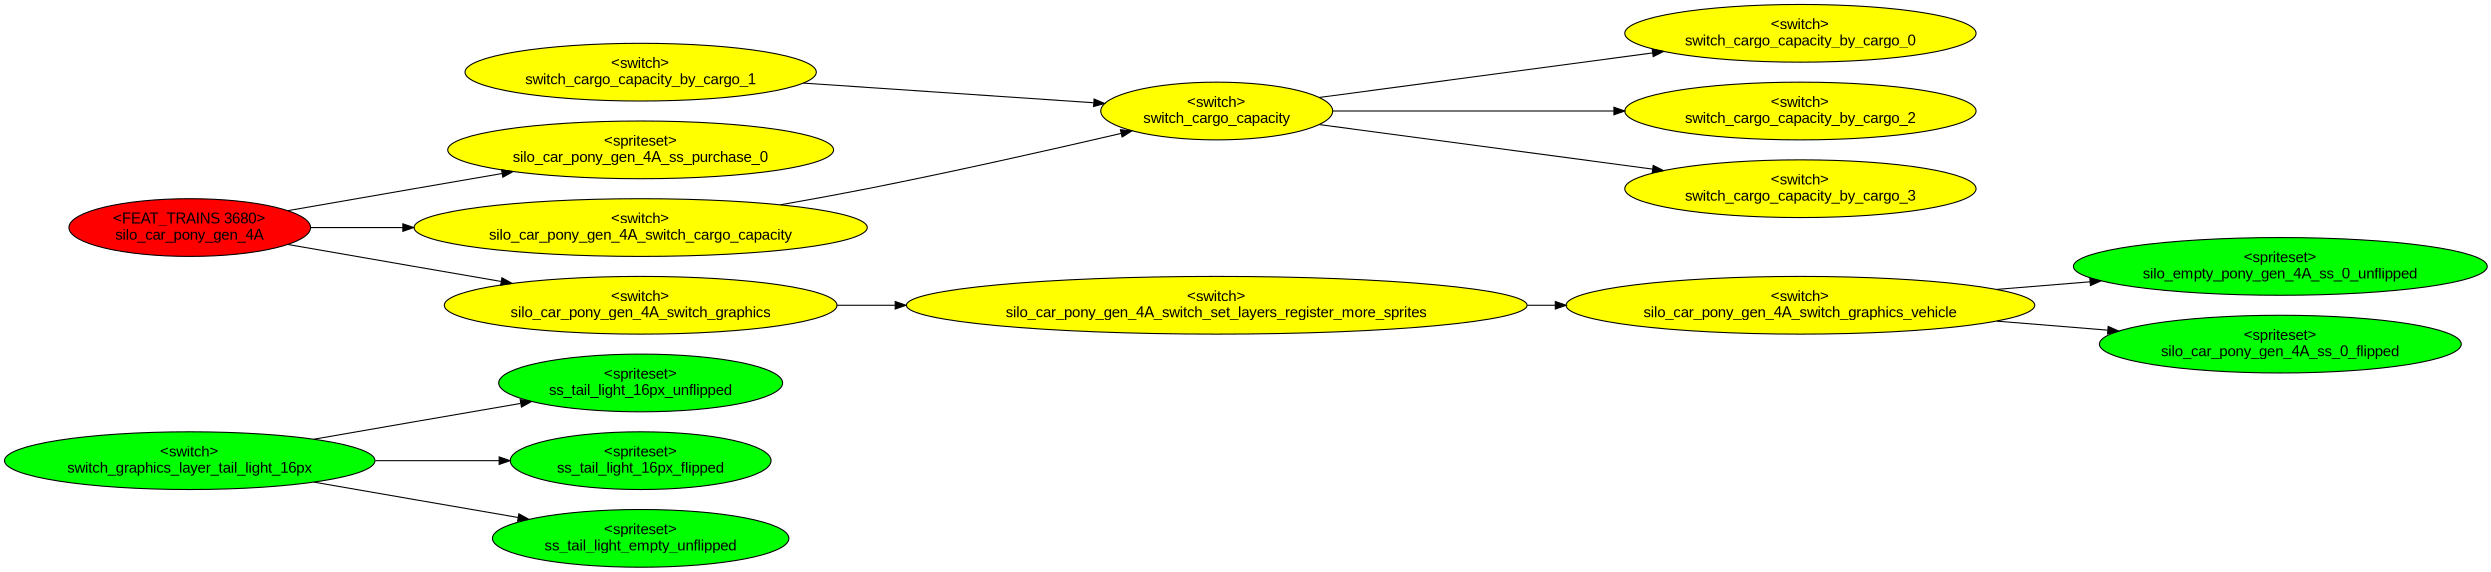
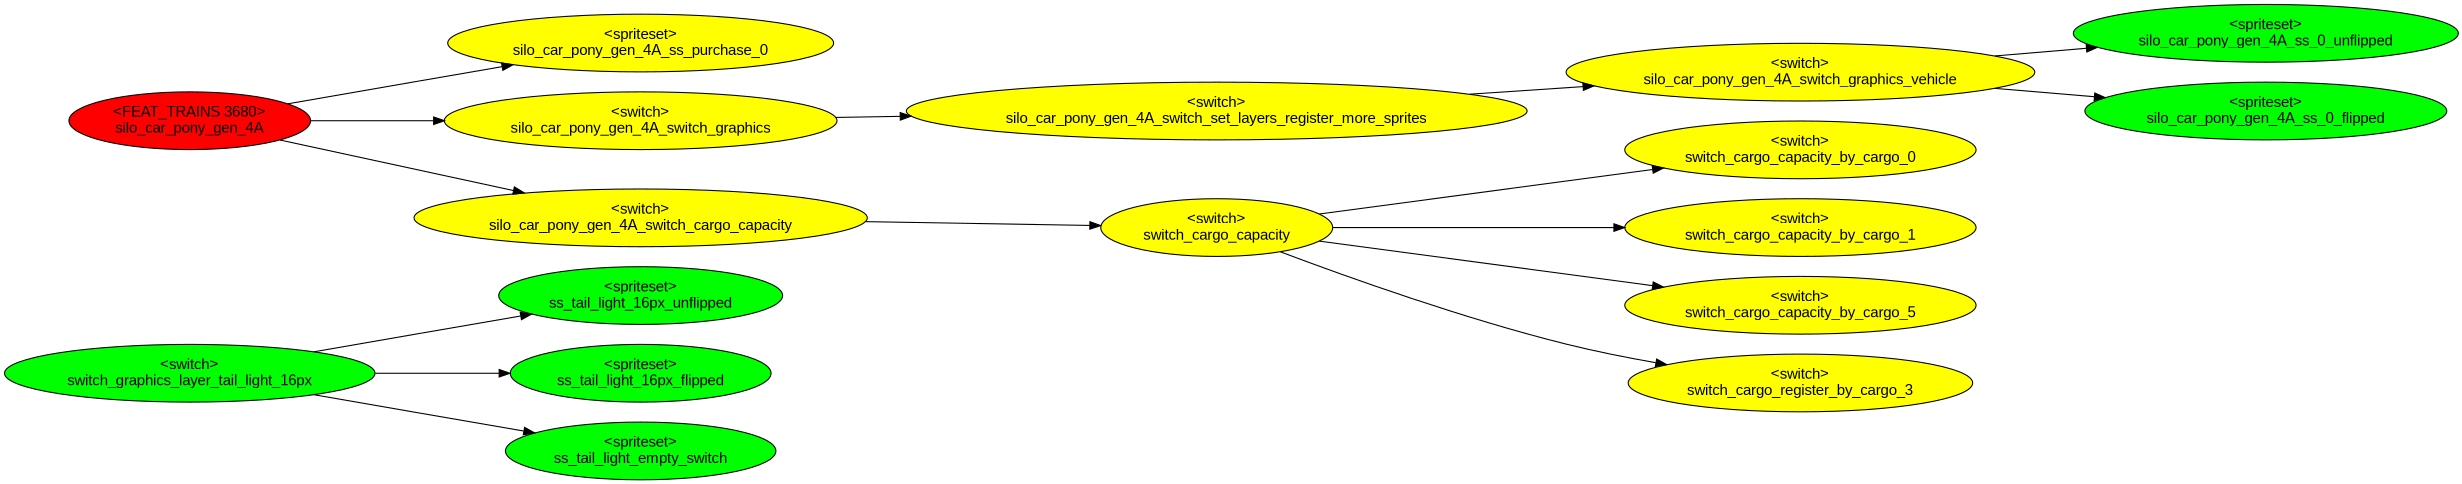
edge "<switch> switch_cargo_capacity_by_cargo_1" -> "<switch> switch_cargo_capacity": reversed
node "<switch> switch_cargo_capacity_by_cargo_2": label "<switch> switch_cargo_capacity_by_cargo_2" -> "<switch> switch_cargo_capacity_by_cargo_5"
node "<switch> switch_cargo_capacity_by_cargo_3": label "<switch> switch_cargo_capacity_by_cargo_3" -> "<switch> switch_cargo_register_by_cargo_3"
node "<spriteset> silo_empty_pony_gen_4A_ss_0_unflipped": label "<spriteset> silo_empty_pony_gen_4A_ss_0_unflipped" -> "<spriteset> silo_car_pony_gen_4A_ss_0_unflipped"
node "<spriteset> ss_tail_light_empty_unflipped": label "<spriteset> ss_tail_light_empty_unflipped" -> "<spriteset> ss_tail_light_empty_switch"
